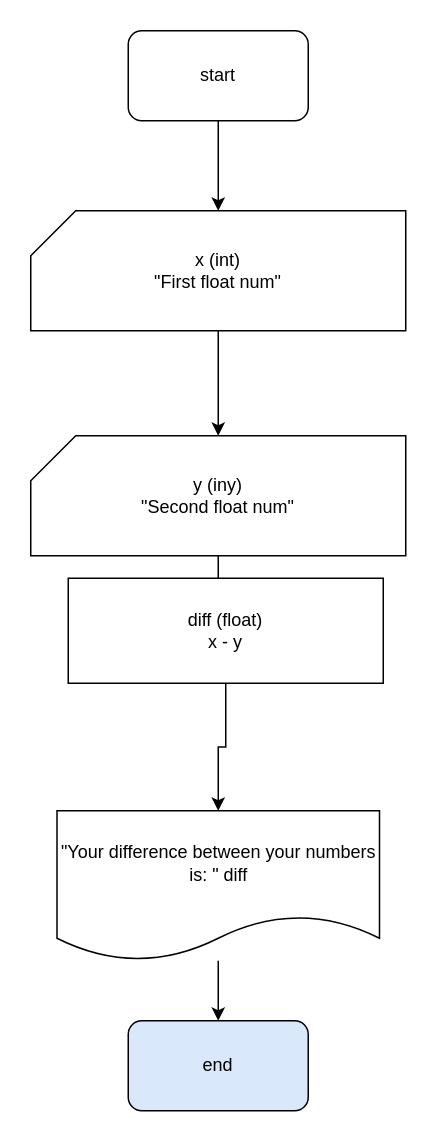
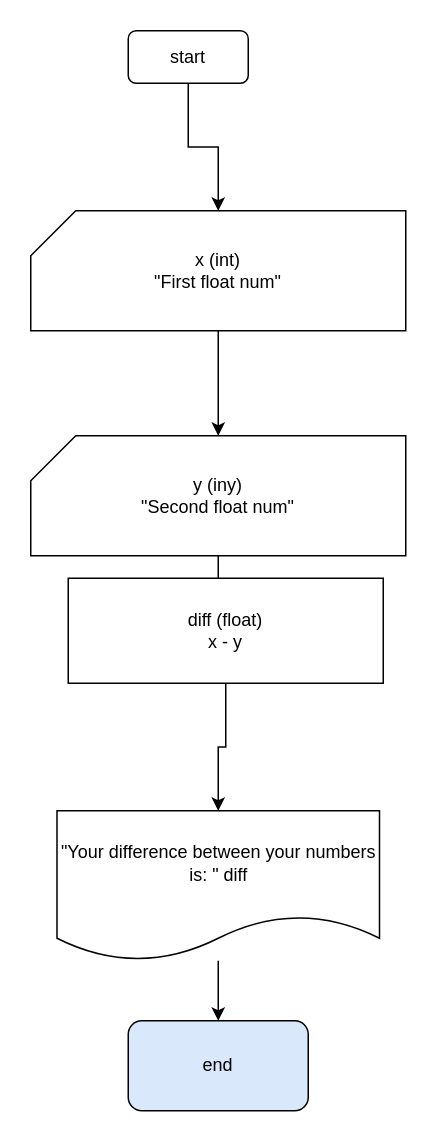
node "start": size 180x90 -> 120x53
